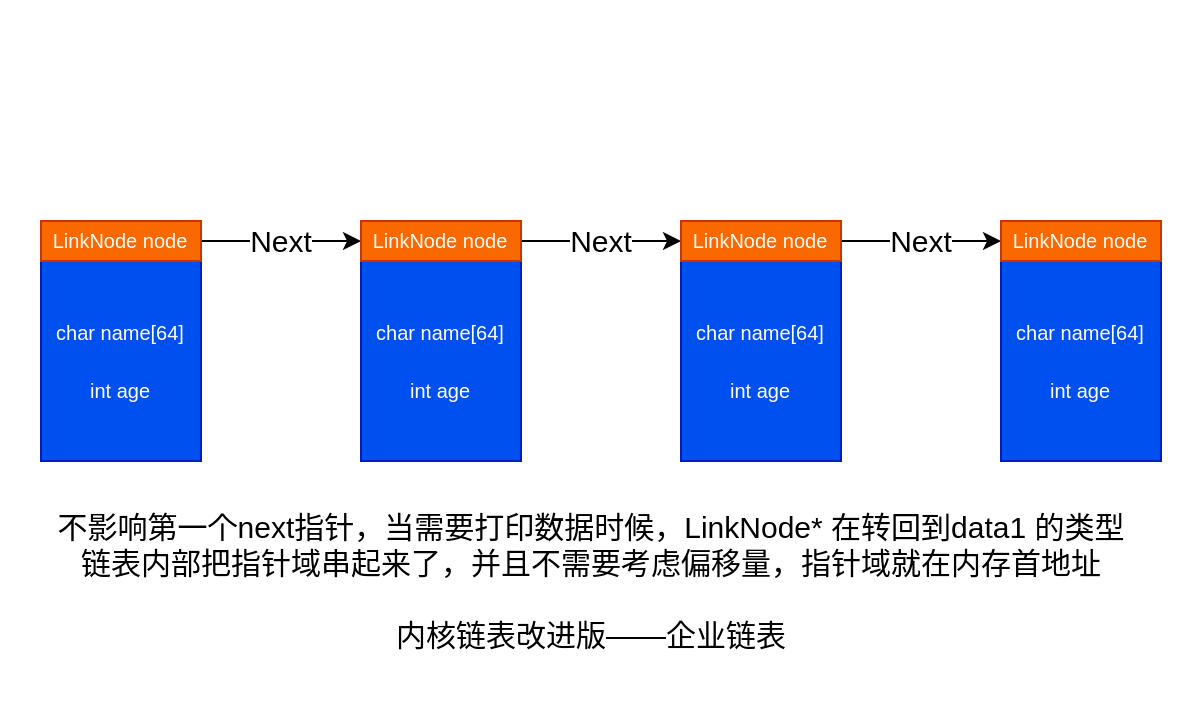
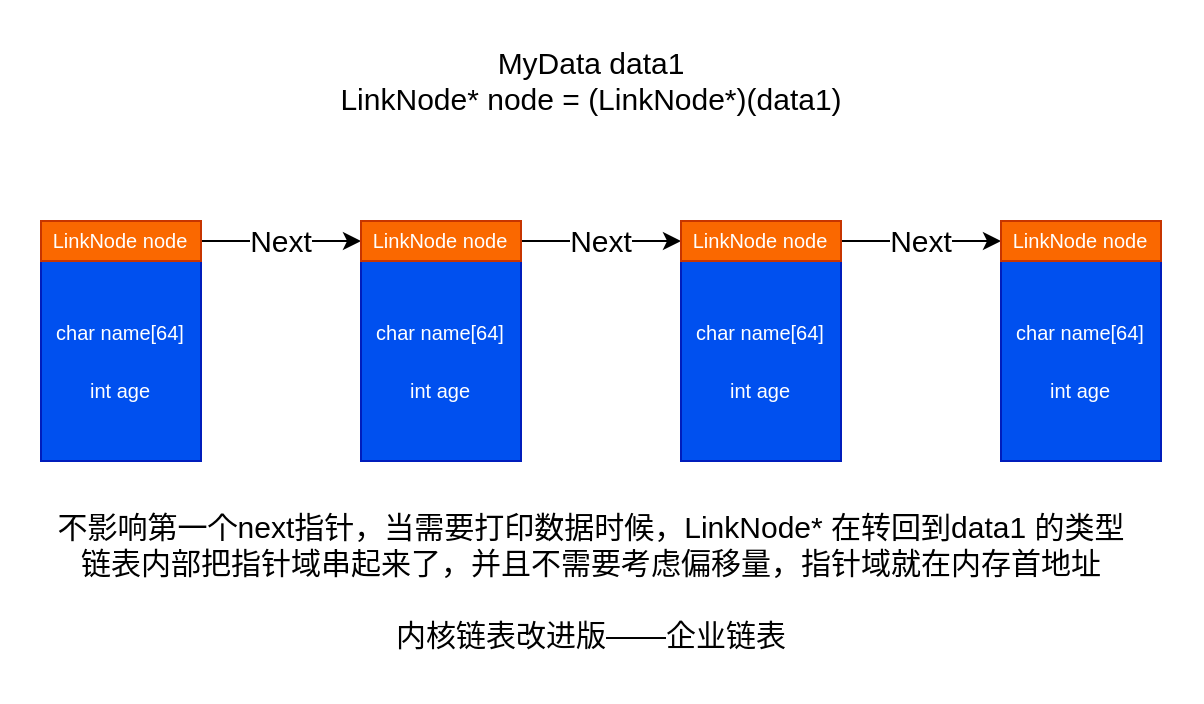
node "MyData data1 LinkNode* node = (LinkNode*)(data1)": added
